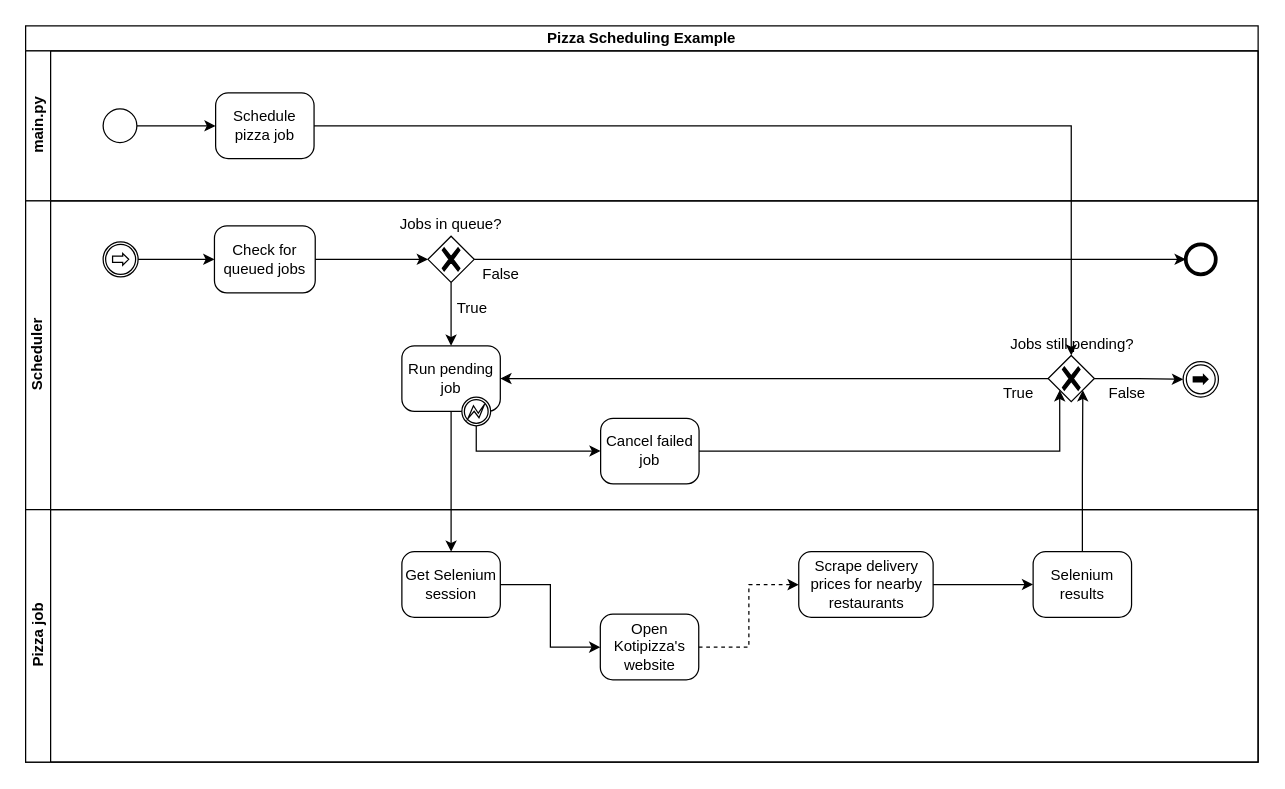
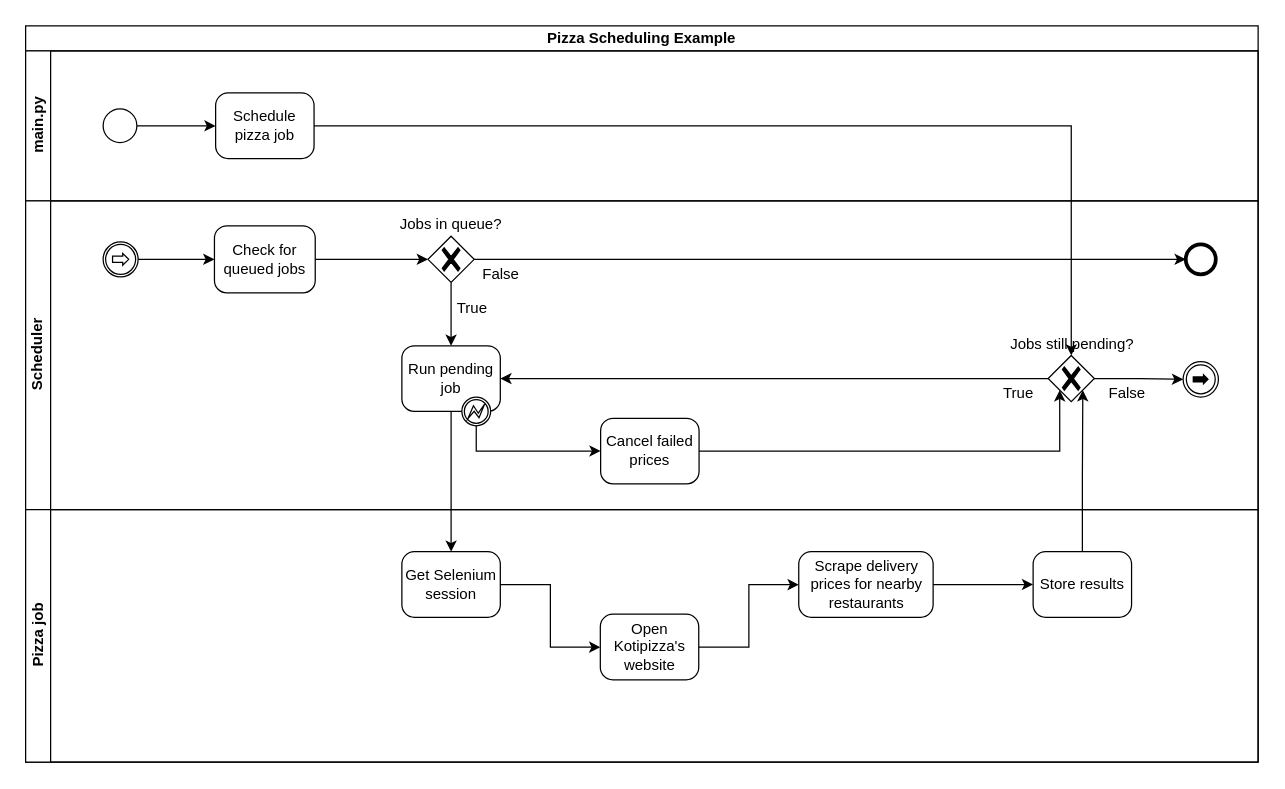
node "Cancel failed job": label "Cancel failed job" -> "Cancel failed prices"
node "Selenium results": label "Selenium results" -> "Store results"
edge "Open Kotipizza's website" -> "Scrape delivery prices for nearby restaurants": style dashed -> solid
